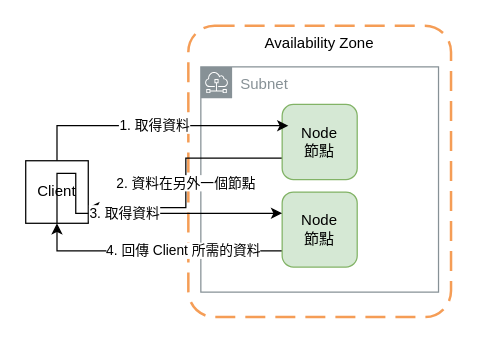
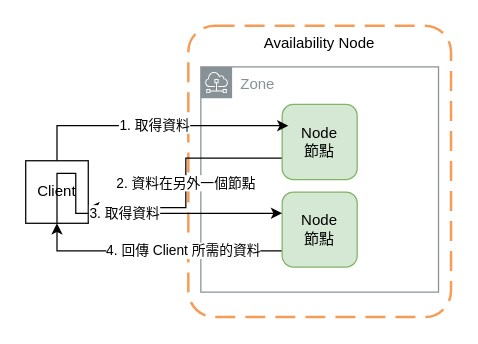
node "Availability Zone": label "Availability Zone" -> "Availability Node"
node "Subnet": label "Subnet" -> "Zone"
